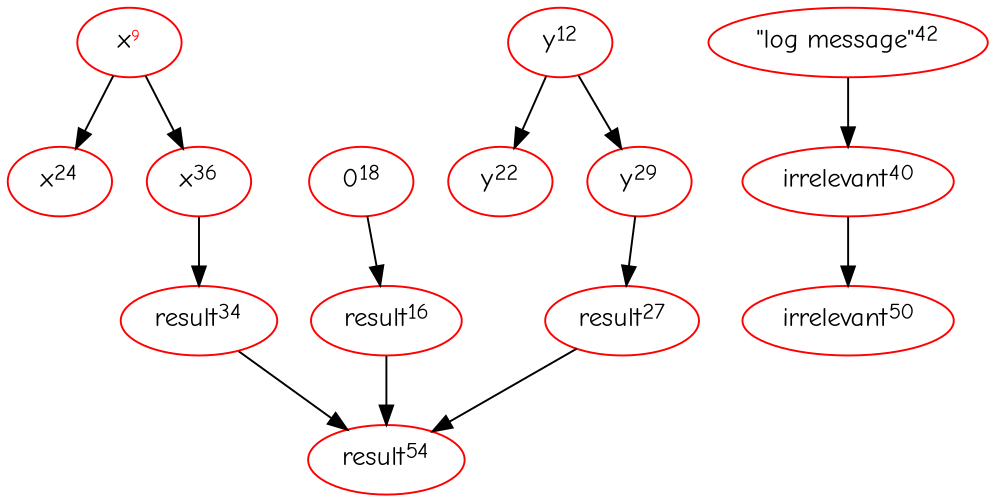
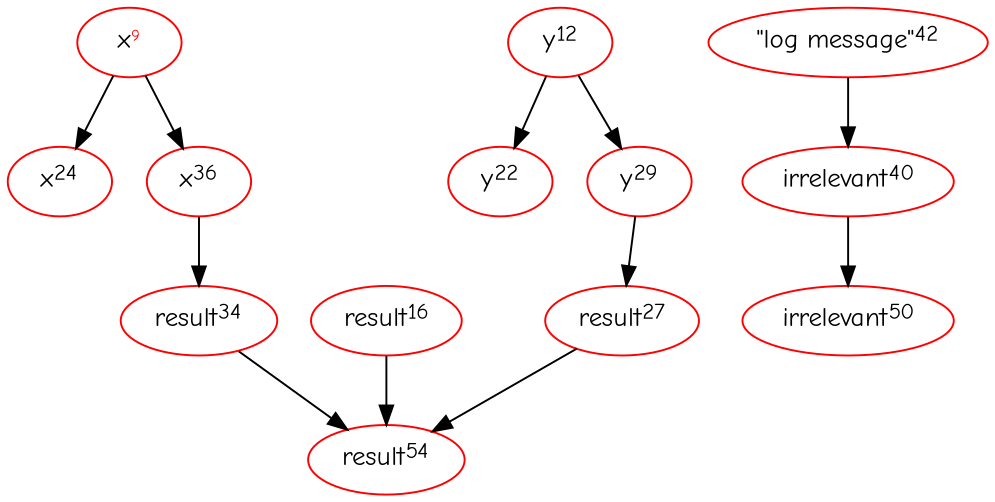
node "0": removed
